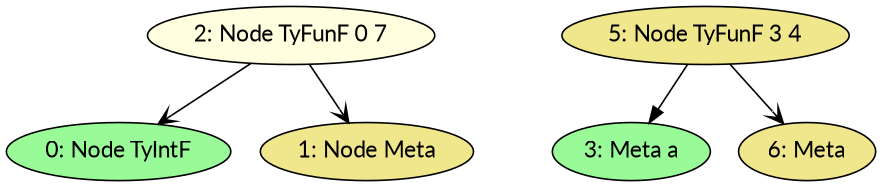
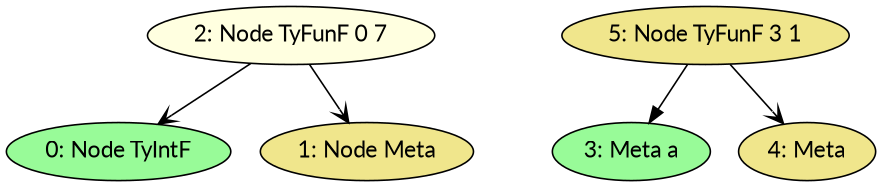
node "5: Node TyFunF 3 4": label "5: Node TyFunF 3 4" -> "5: Node TyFunF 3 1"
node "6: Meta": label "6: Meta" -> "4: Meta"
